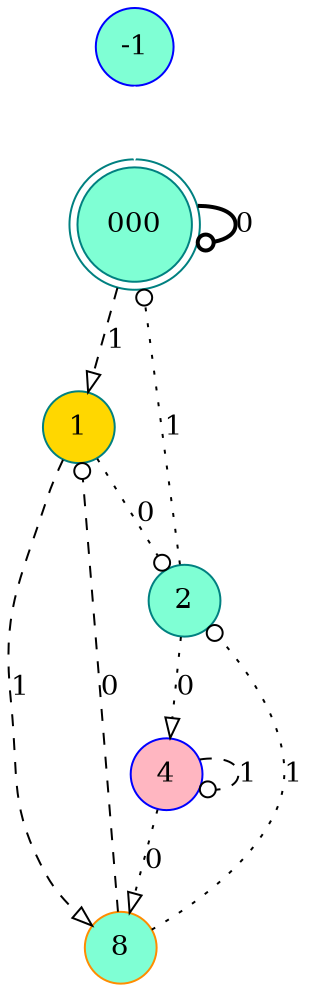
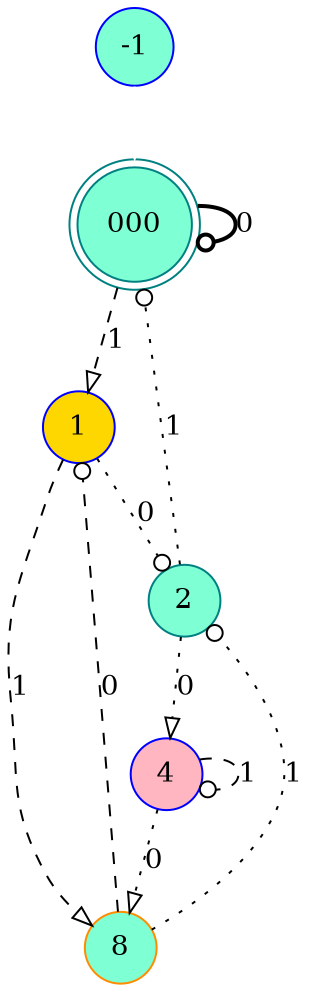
node "1": color teal -> blue
